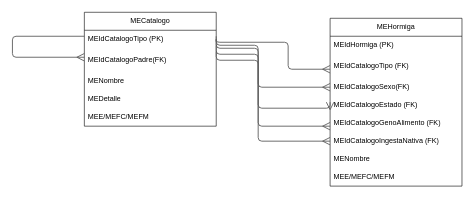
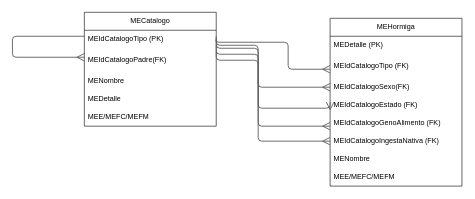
node "MEIdHormiga (PK)": label "MEIdHormiga (PK)" -> "MEDetalle (PK)"
